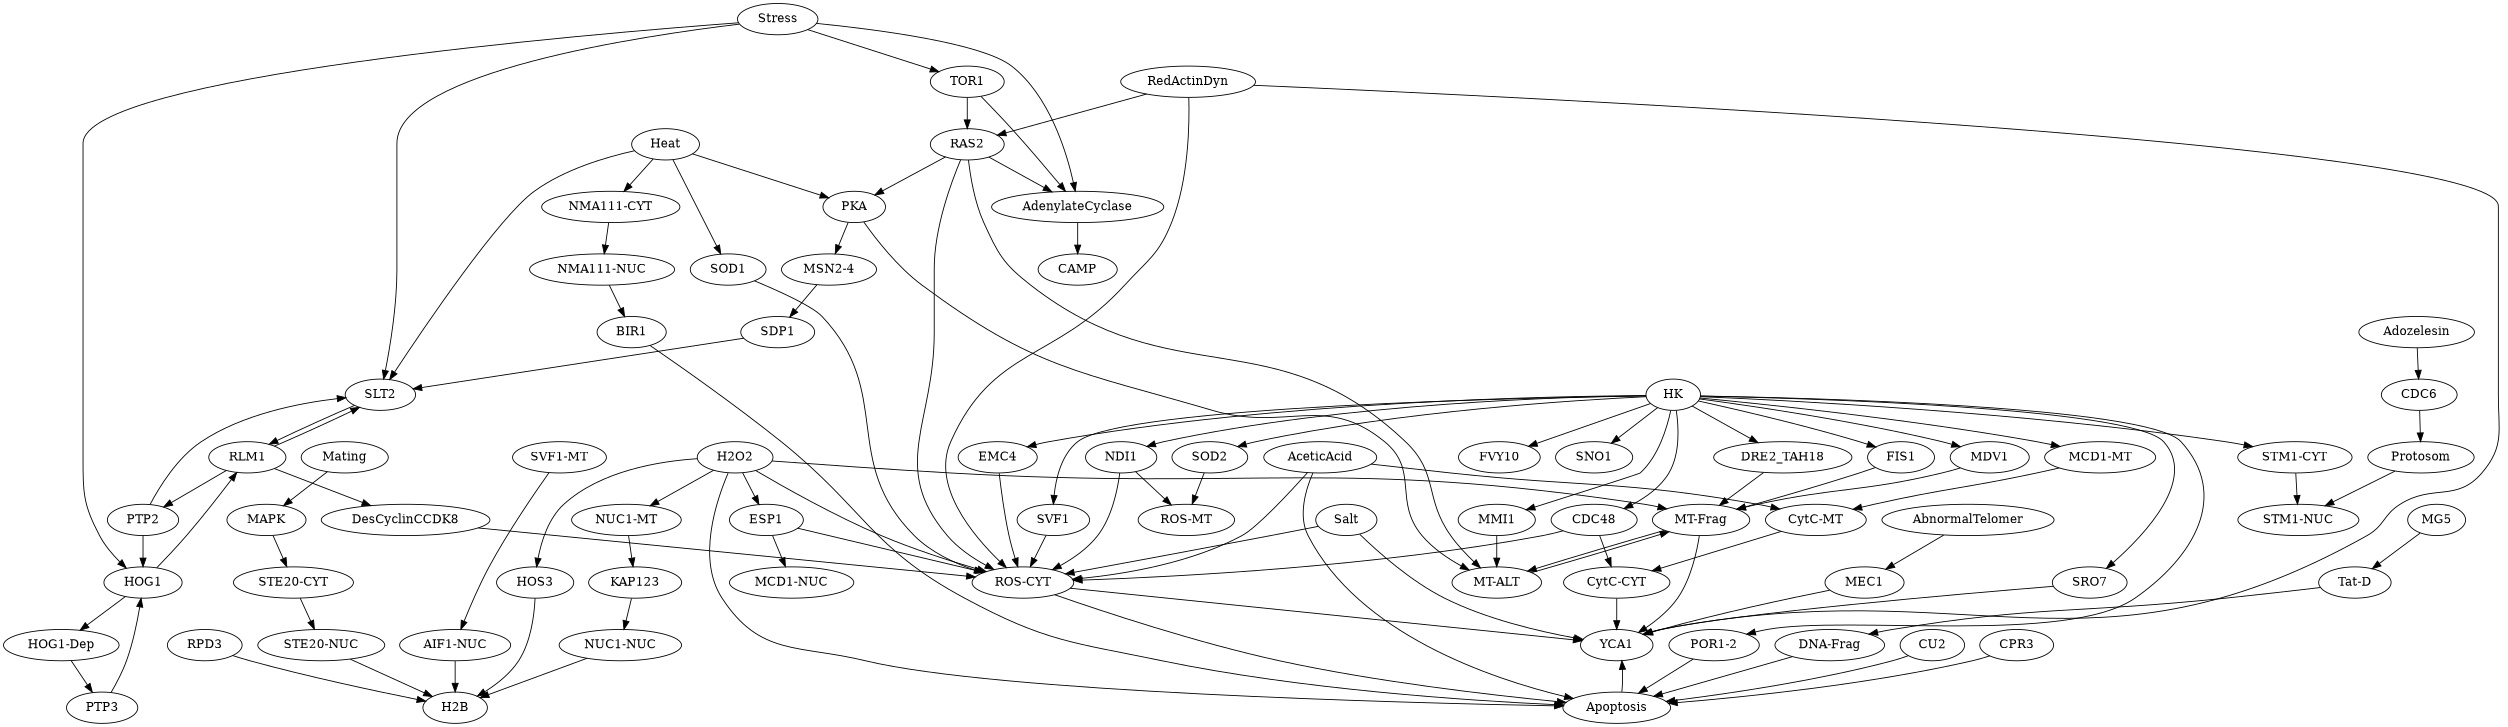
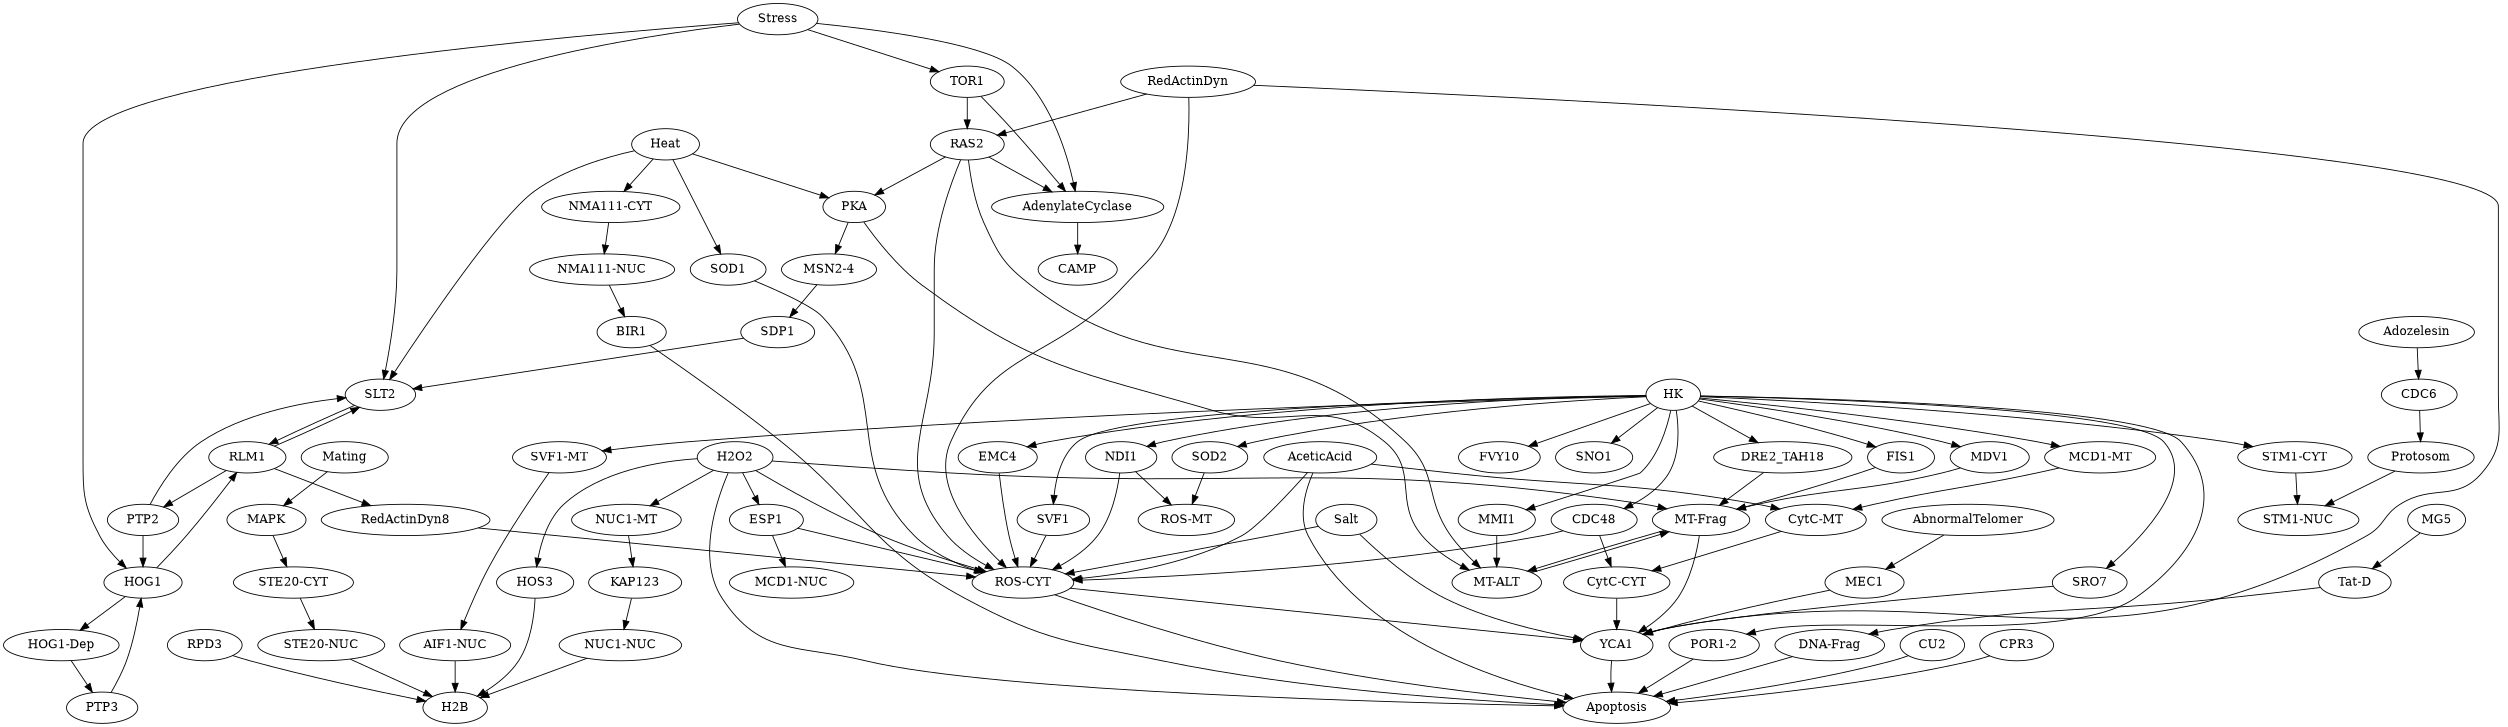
edge "HK" -> "SVF1-MT": added
node "DesCyclinCCDK8": label "DesCyclinCCDK8" -> "RedActinDyn8"
edge "Apoptosis" -> "YCA1": reversed
